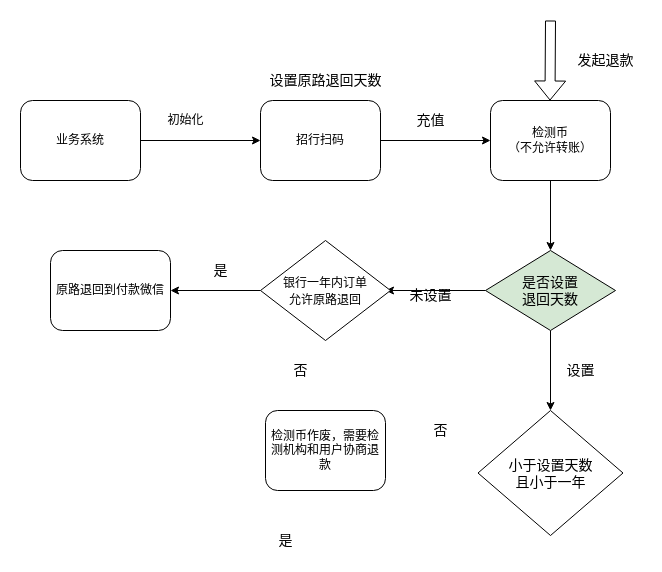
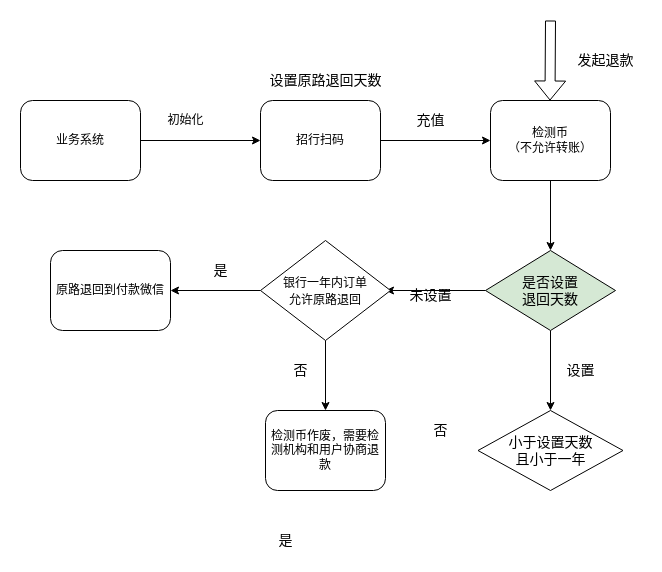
edge "银行一年内订单 允许原路退回" -> "检测币作废，需要检测机构和用户协商退款": added
node "小于设置天数 且小于一年": size 145x125 -> 145x80
